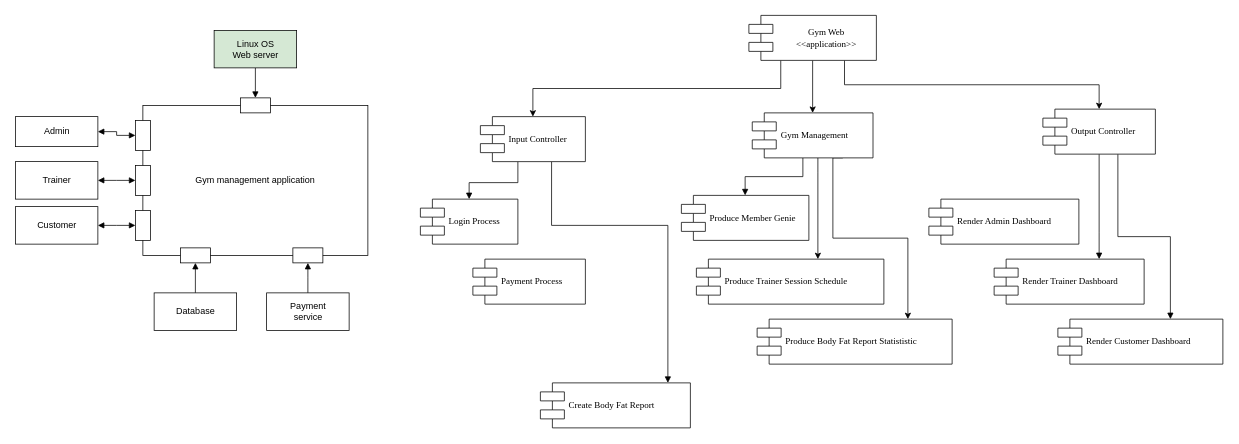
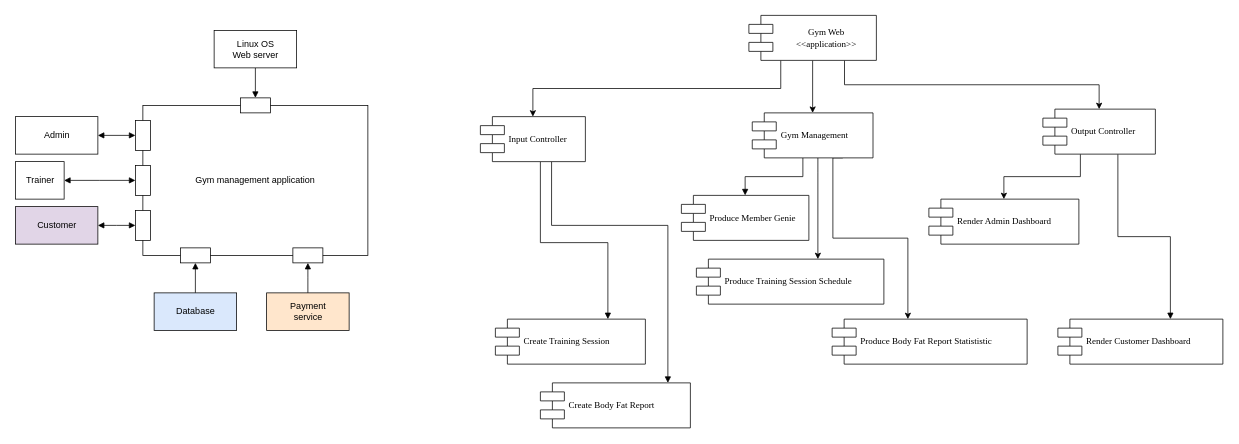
node "Linux OS Web server": fillcolor #d5e8d4 -> #ffffff
node "Admin": size 83x30 -> 83x38
edge "Output Controller" -> "Render Admin Dashboard": added
node "Trainer": size 83x38 -> 49x38
edge "Input Controller" -> "Login Process": removed
node "Login Process": removed
node "Customer": fillcolor #ffffff -> #e1d5e7
edge "Input Controller" -> "Create Training Session": added
edge "Output Controller" -> "Render Trainer Dashboard": removed
node "Payment Process": removed
node "Produce Trainer Session Schedule": label "Produce Trainer Session Schedule" -> "Produce Training Session Schedule"
node "Render Trainer Dashboard": removed
node "Database": fillcolor #ffffff -> #dae8fc
node "Payment service": fillcolor #ffffff -> #ffe6cc
node "Create Training Session": added
node "Produce Body Fat Report Statististic": moved (855, 342) -> (930, 342)
